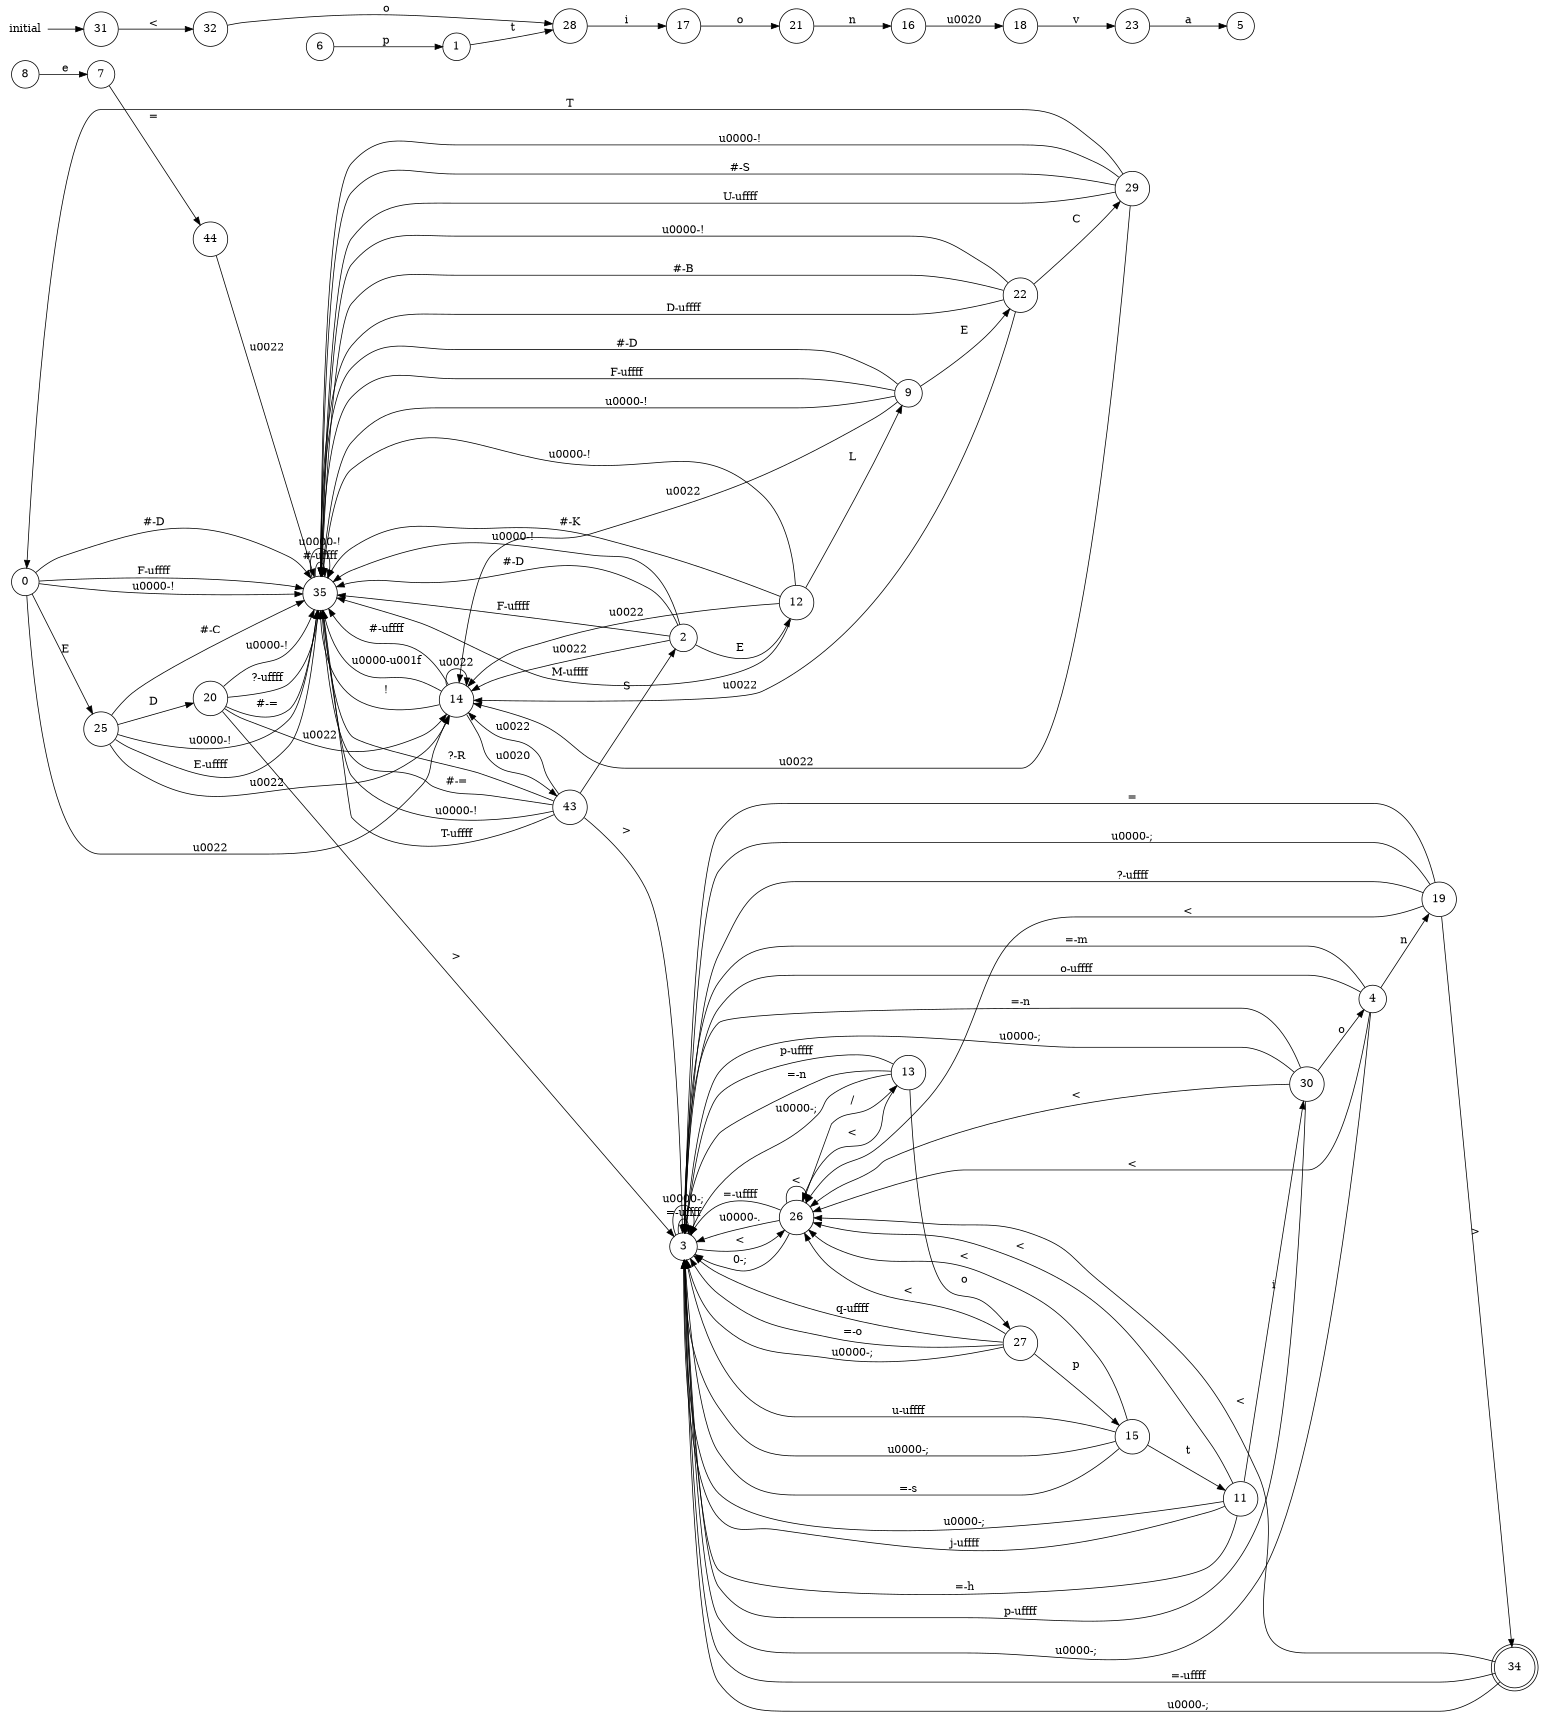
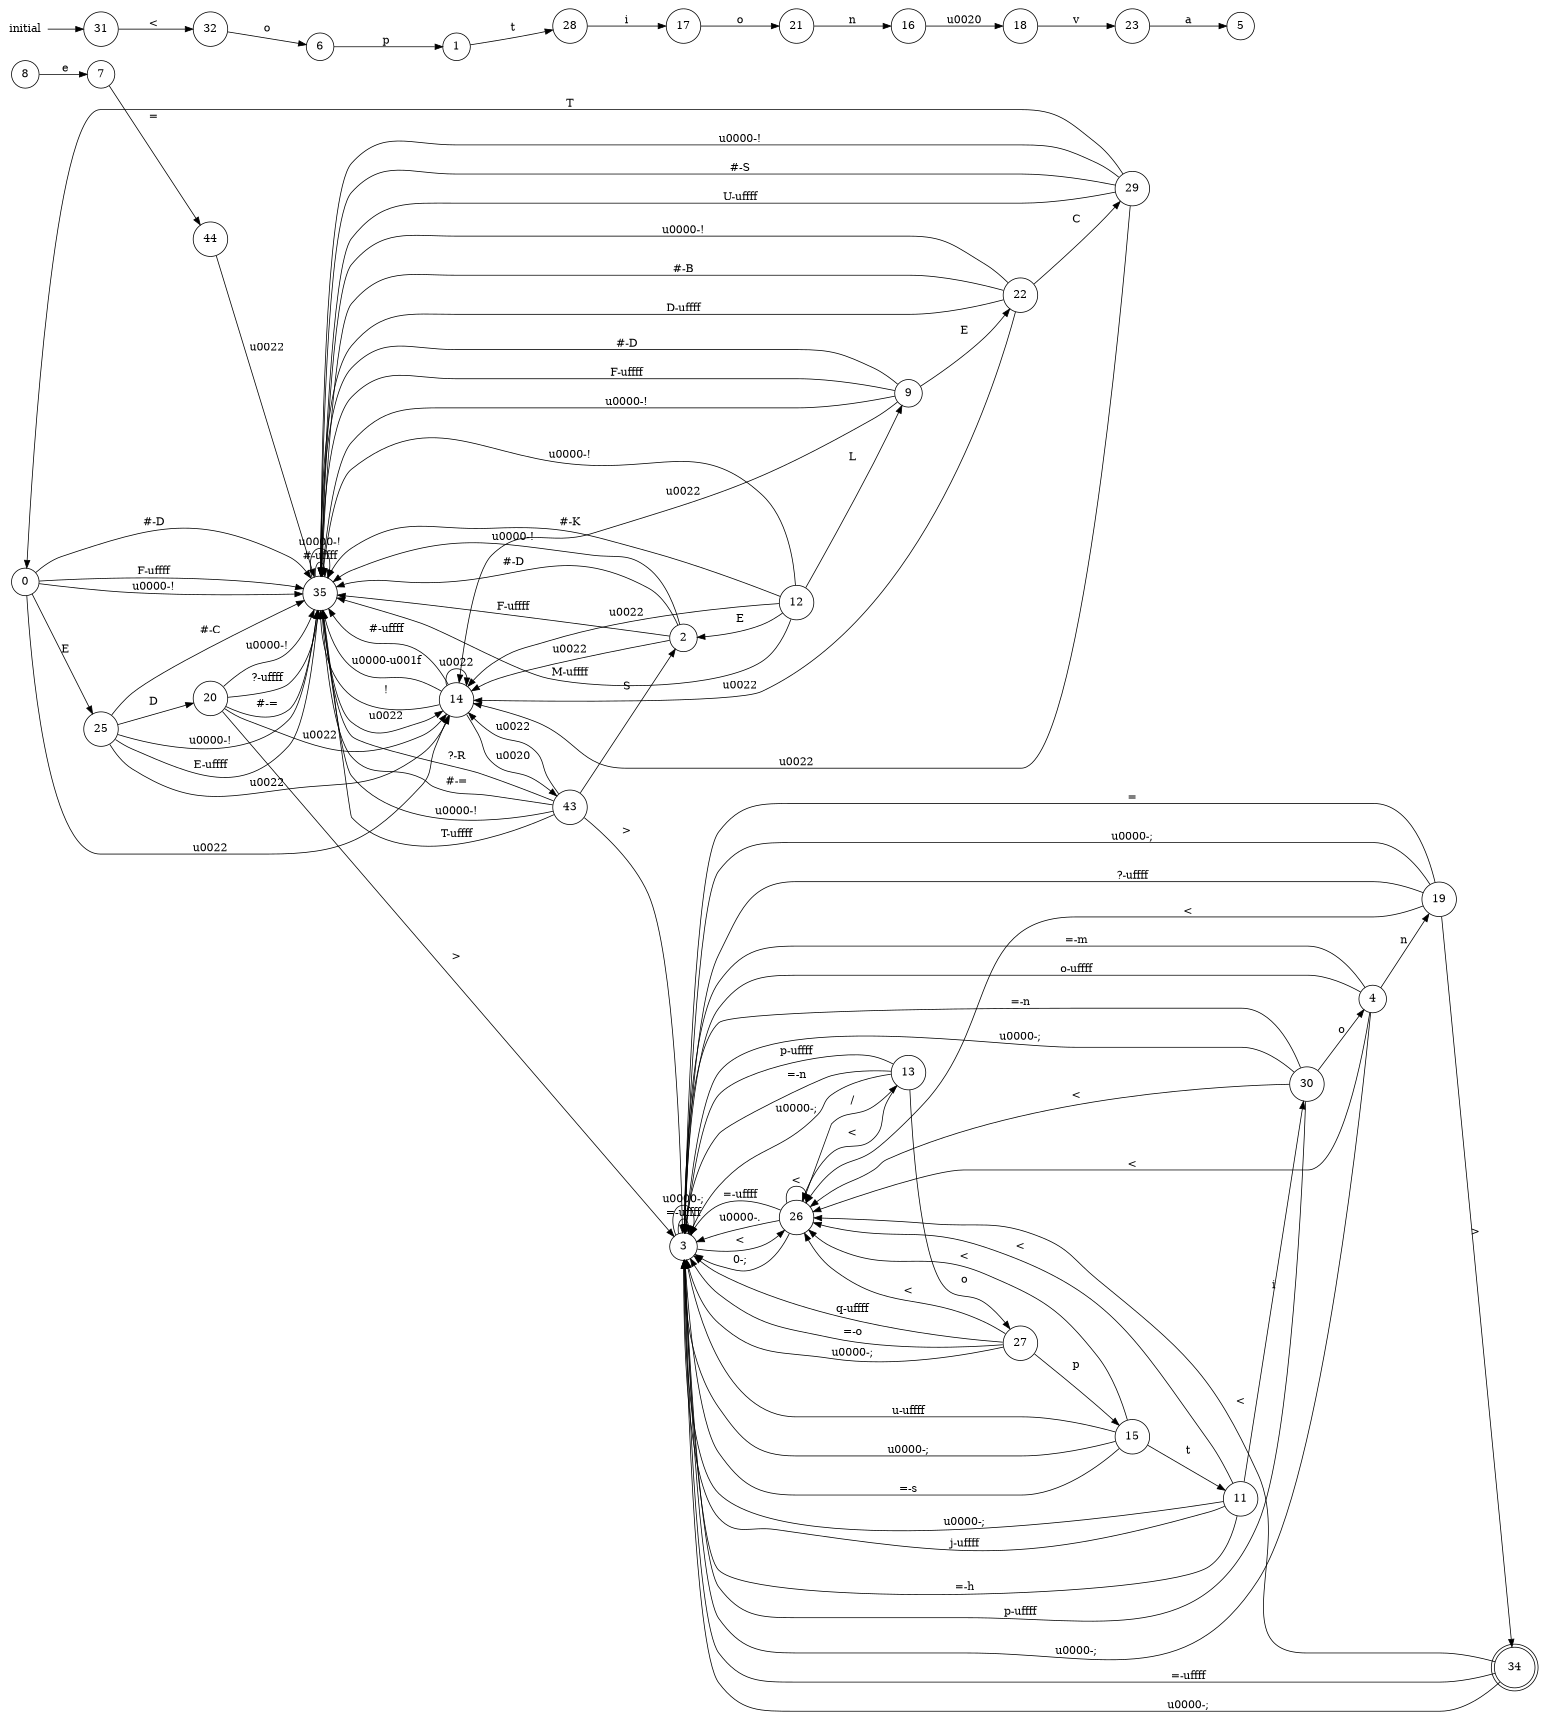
edge "32" -> "28": now "32" -> "6"
edge "2" -> "12": reversed
edge "35" -> "14": added, label "u0022"
